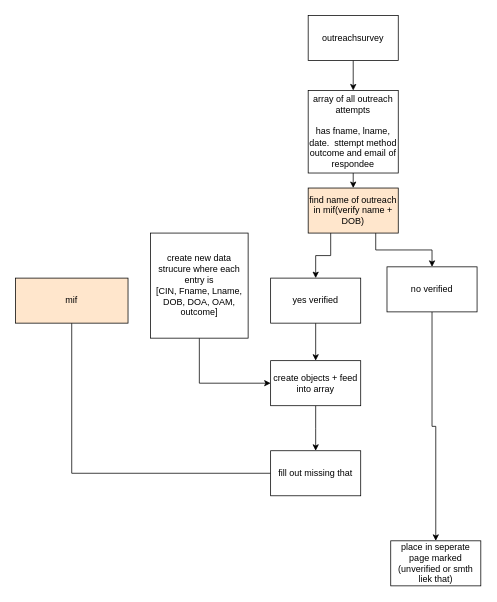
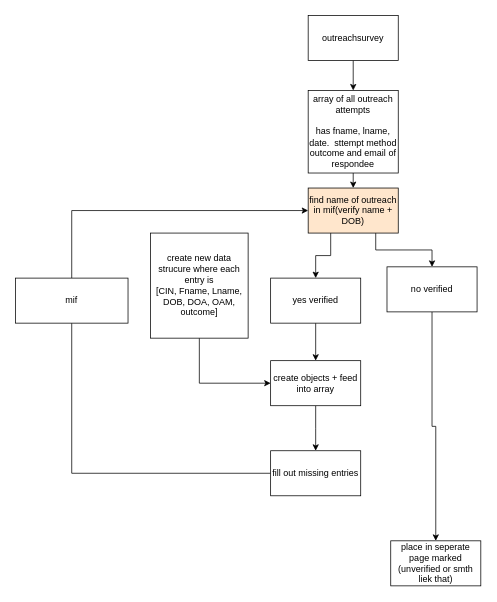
edge "mif" -> "find name of outreach in mif(verify name + DOB)": added
node "mif": fillcolor #ffe6cc -> #ffffff
node "fill out missing that": label "fill out missing that" -> "fill out missing entries"
